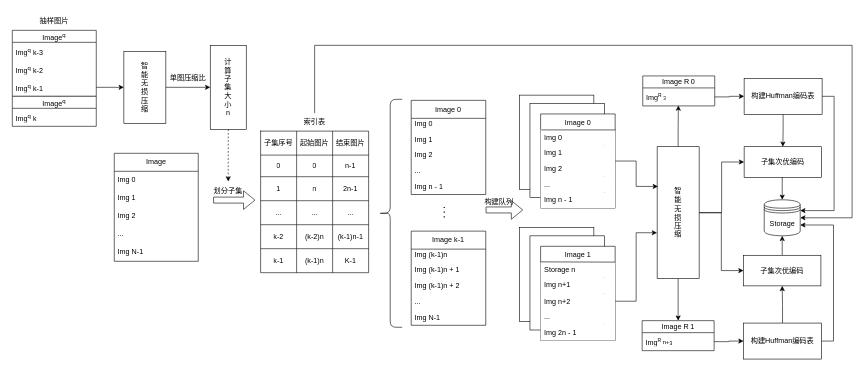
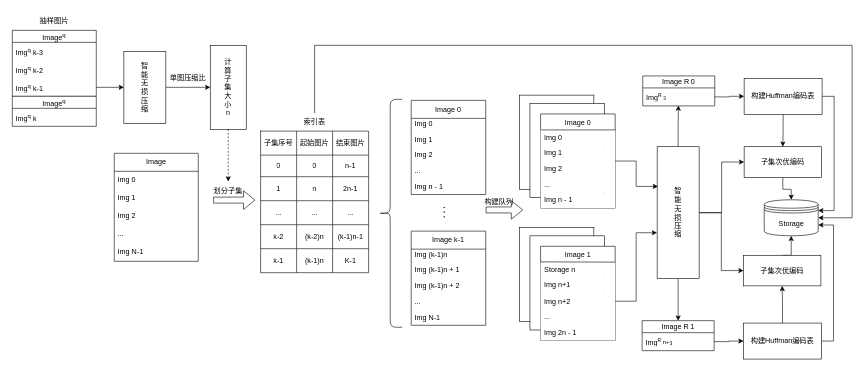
node "Storage": size 36x36 -> 54x36
